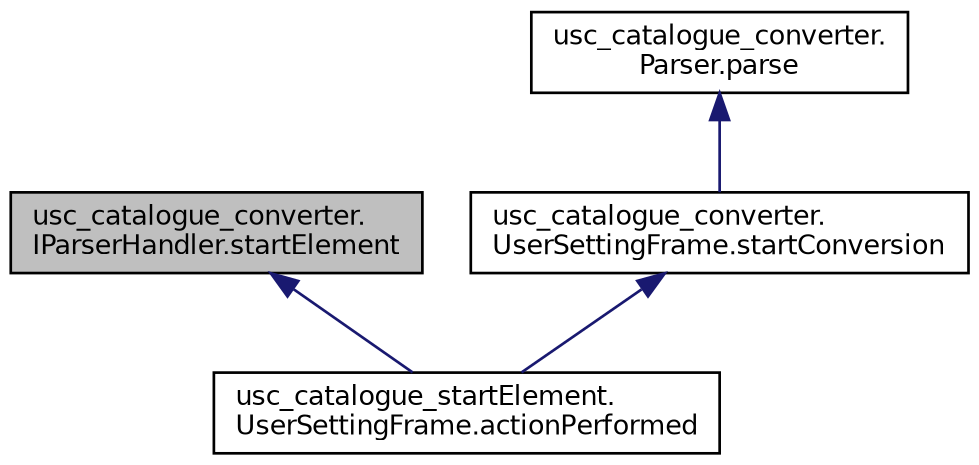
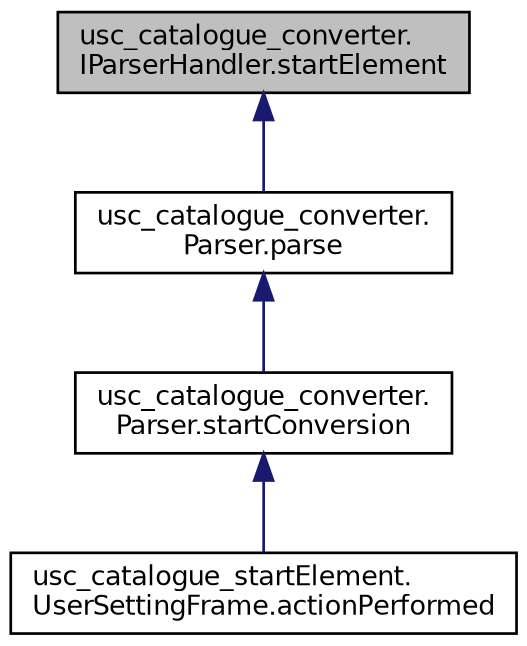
node "usc_catalogue_converter. UserSettingFrame.startConversion": label "usc_catalogue_converter. UserSettingFrame.startConversion" -> "usc_catalogue_converter. Parser.startConversion"
edge "usc_catalogue_startElement. UserSettingFrame.actionPerformed" -> "usc_catalogue_converter. IParserHandler.startElement": now "usc_catalogue_converter. Parser.parse" -> "usc_catalogue_converter. IParserHandler.startElement"
